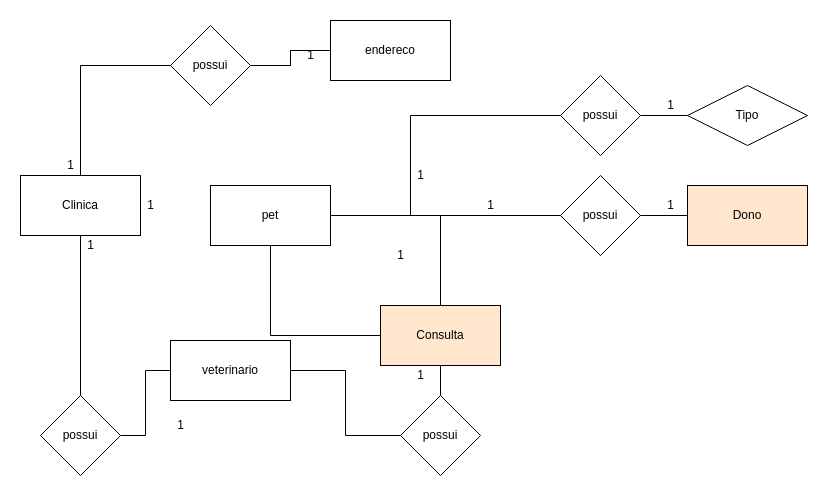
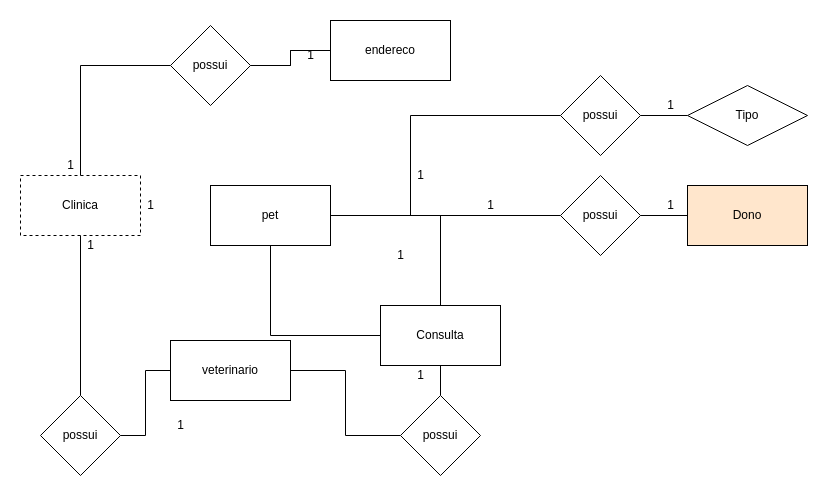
node "Clinica": style solid -> dashed
node "Consulta": fillcolor #ffe6cc -> #ffffff
